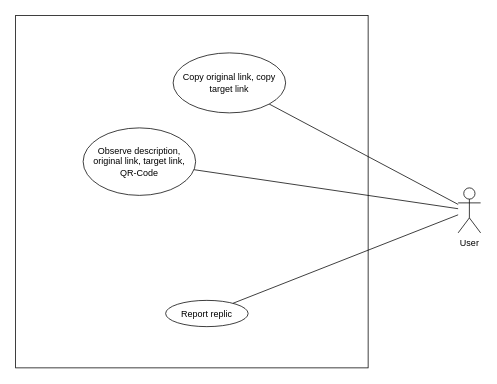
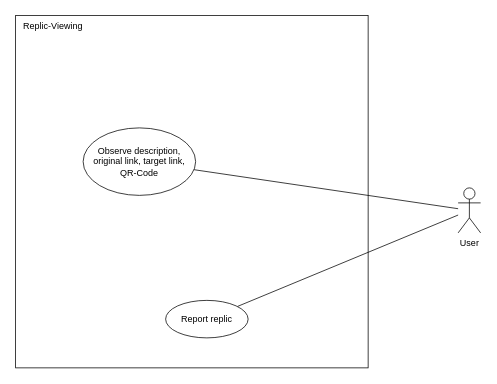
node "Replic-Viewing": added
node "Copy original link, copy target link": removed
edge "Copy original link, copy target link" -- "User": removed
node "Report replic": size 83x26 -> 83x38
